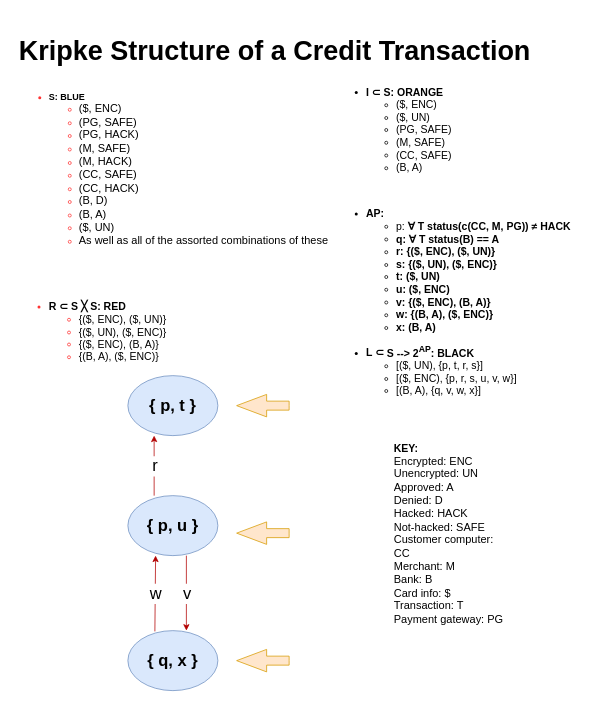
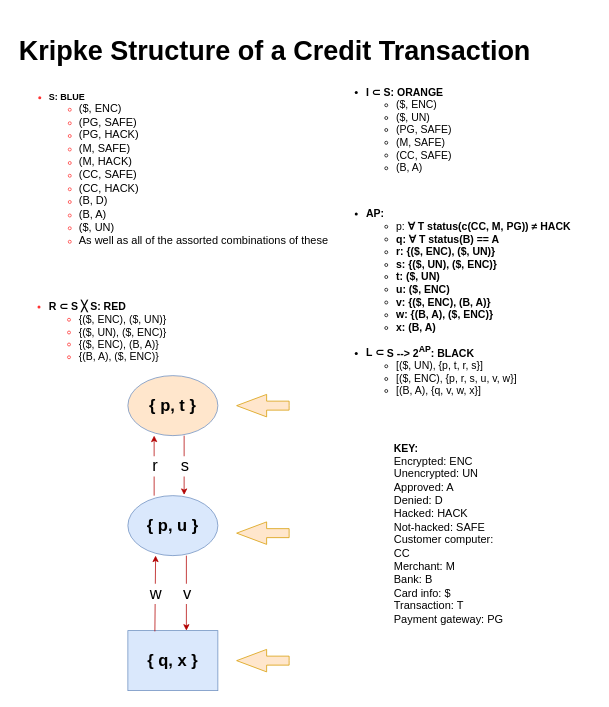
node "{ p, t }": fillcolor #dae8fc -> #ffe6cc
edge "{ p, t }" -> "{ p, u }": added, label "s"
node "{ q, x }": shape ellipse -> rectangle
